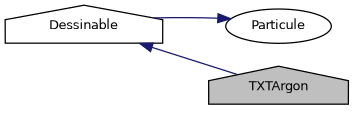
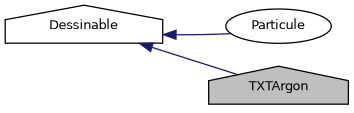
edge "Dessinable" -> "Particule": reversed
